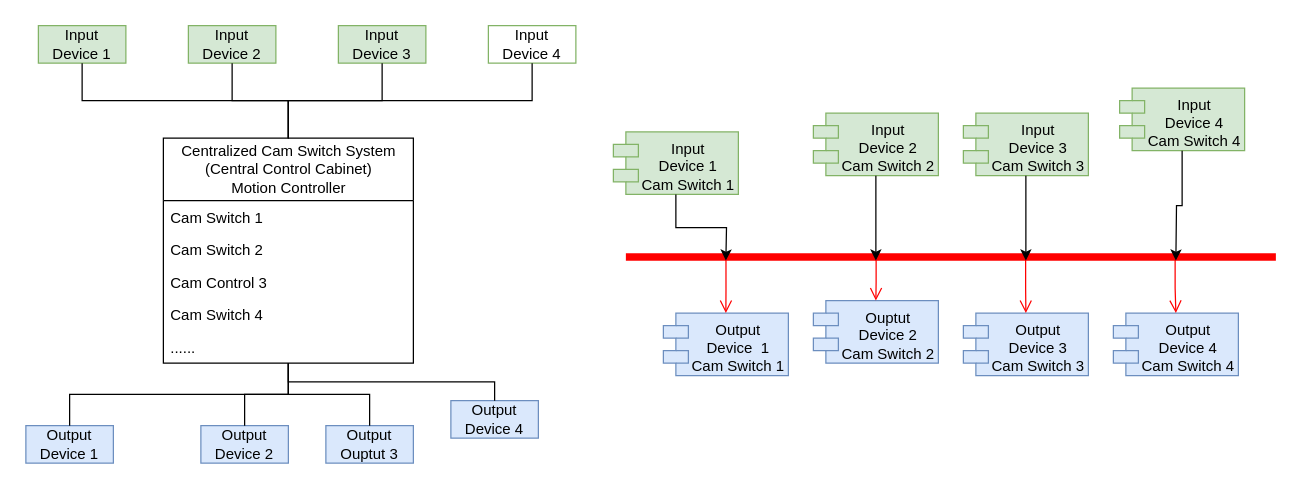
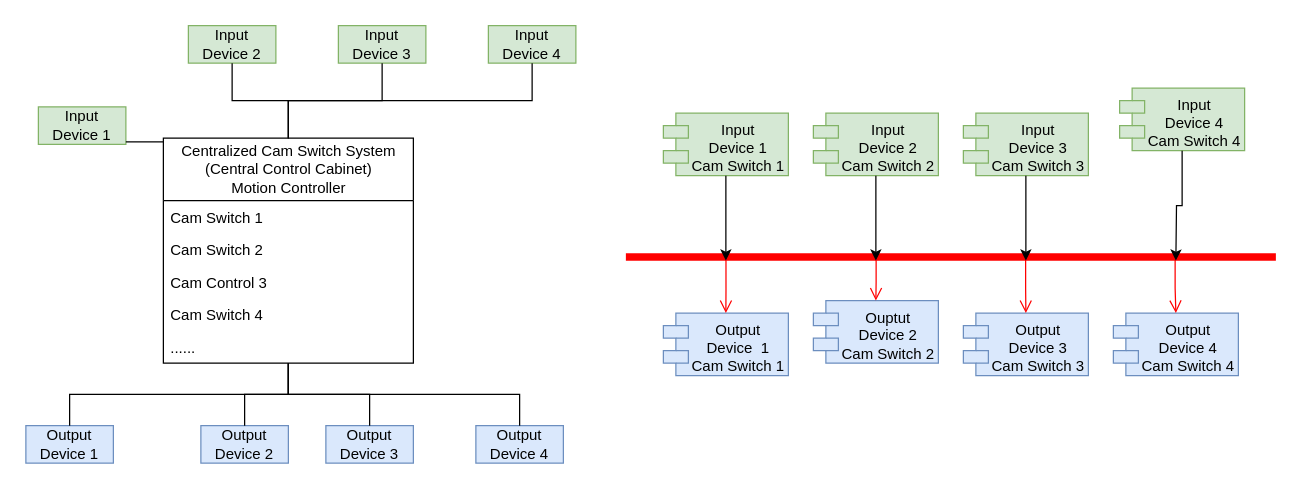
node "Input Device 1": moved (82, 44) -> (82, 126)
node "Input Device 4": fillcolor #ffffff -> #d5e8d4
node "Input Device 1 Cam Switch 1": moved (676, 163) -> (726, 144)
node "Output Device 4": moved (494, 419) -> (519, 444)
node "Output Ouptut 3": label "Output Ouptut 3" -> "Output Device 3"
